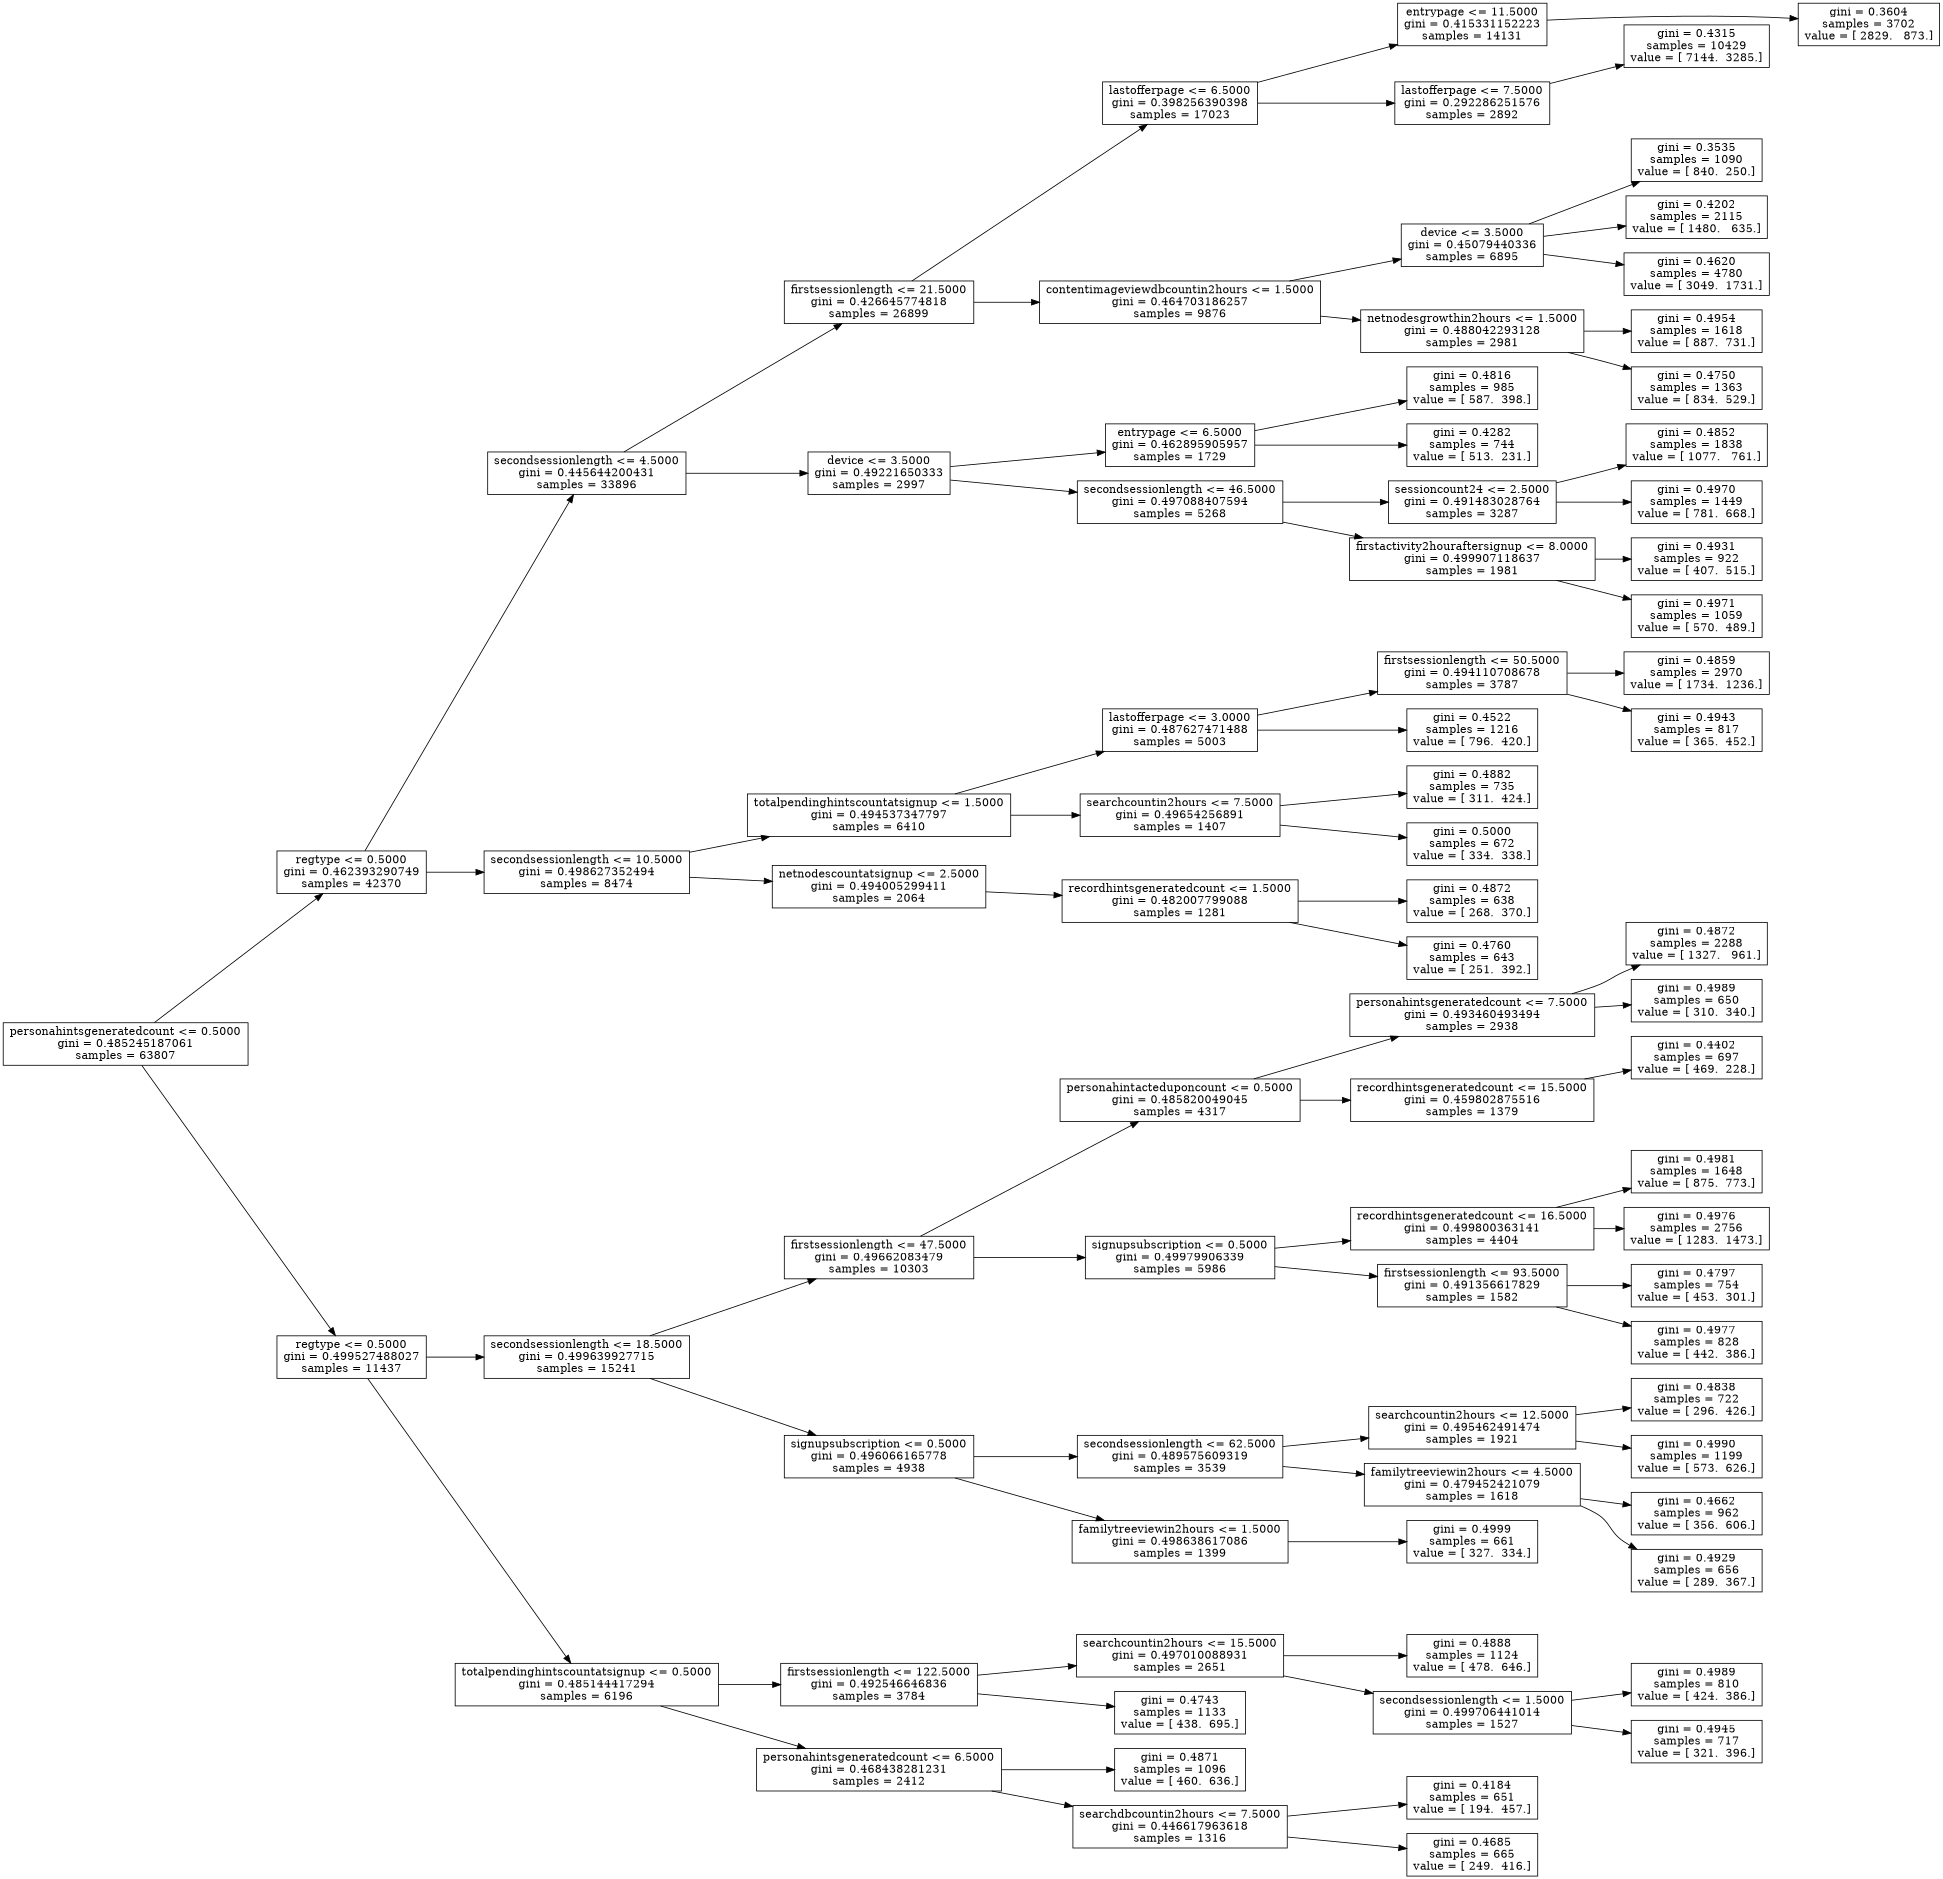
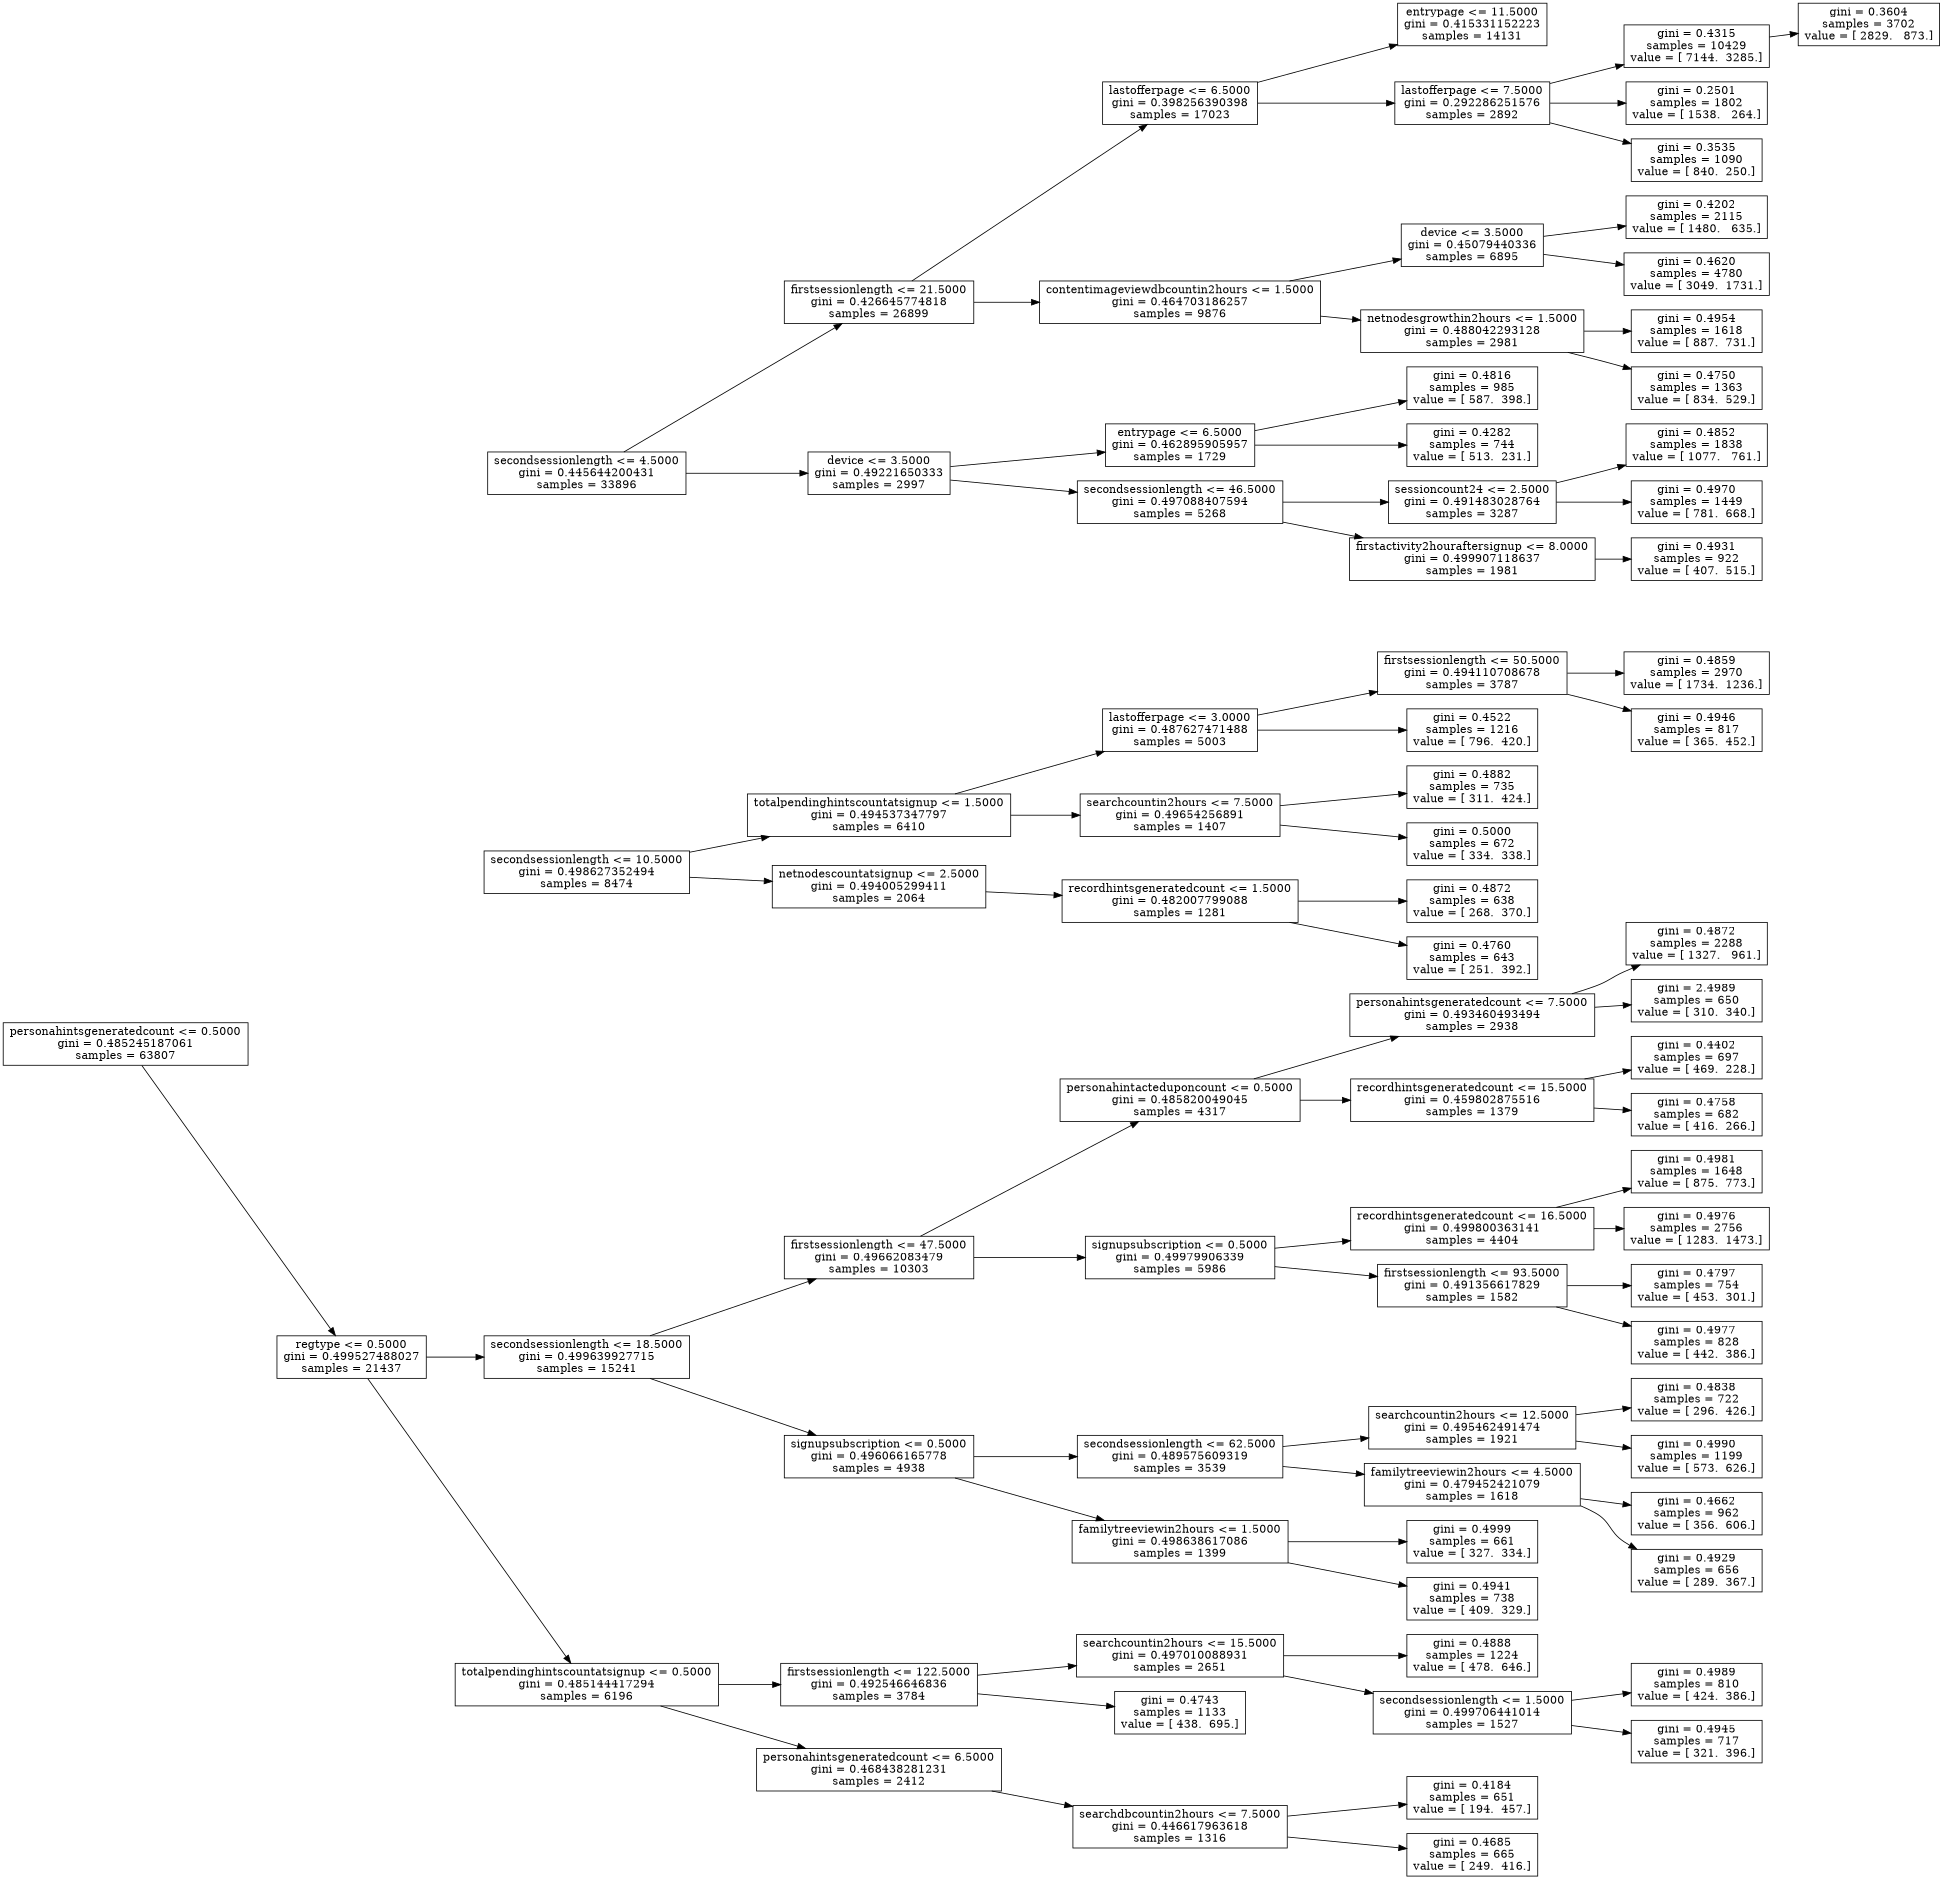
edge "entrypage <= 11.5000 gini = 0.415331152223 samples = 14131" -> "gini = 0.3604 samples = 3702 value = [ 2829.   873.]": now "gini = 0.4315 samples = 10429 value = [ 7144.  3285.]" -> "gini = 0.3604 samples = 3702 value = [ 2829.   873.]"
node "gini = 0.2501 samples = 1802 value = [ 1538.   264.]": added
edge "device <= 3.5000 gini = 0.45079440336 samples = 6895" -> "gini = 0.3535 samples = 1090 value = [ 840.  250.]": now "lastofferpage <= 7.5000 gini = 0.292286251576 samples = 2892" -> "gini = 0.3535 samples = 1090 value = [ 840.  250.]"
node "gini = 0.4971 samples = 1059 value = [ 570.  489.]": removed
node "gini = 0.4943 samples = 817 value = [ 365.  452.]": label "gini = 0.4943 samples = 817 value = [ 365.  452.]" -> "gini = 0.4946 samples = 817 value = [ 365.  452.]"
node "regtype <= 0.5000 gini = 0.462393290749 samples = 42370": removed
node "gini = 0.4989 samples = 650 value = [ 310.  340.]": label "gini = 0.4989 samples = 650 value = [ 310.  340.]" -> "gini = 2.4989 samples = 650 value = [ 310.  340.]"
node "gini = 0.4758 samples = 682 value = [ 416.  266.]": added
node "regtype <= 0.5000 gini = 0.499527488027 samples = 11437": label "regtype <= 0.5000 gini = 0.499527488027 samples = 11437" -> "regtype <= 0.5000 gini = 0.499527488027 samples = 21437"
node "gini = 0.4941 samples = 738 value = [ 409.  329.]": added
node "gini = 0.4888 samples = 1124 value = [ 478.  646.]": label "gini = 0.4888 samples = 1124 value = [ 478.  646.]" -> "gini = 0.4888 samples = 1224 value = [ 478.  646.]"
node "gini = 0.4871 samples = 1096 value = [ 460.  636.]": removed
